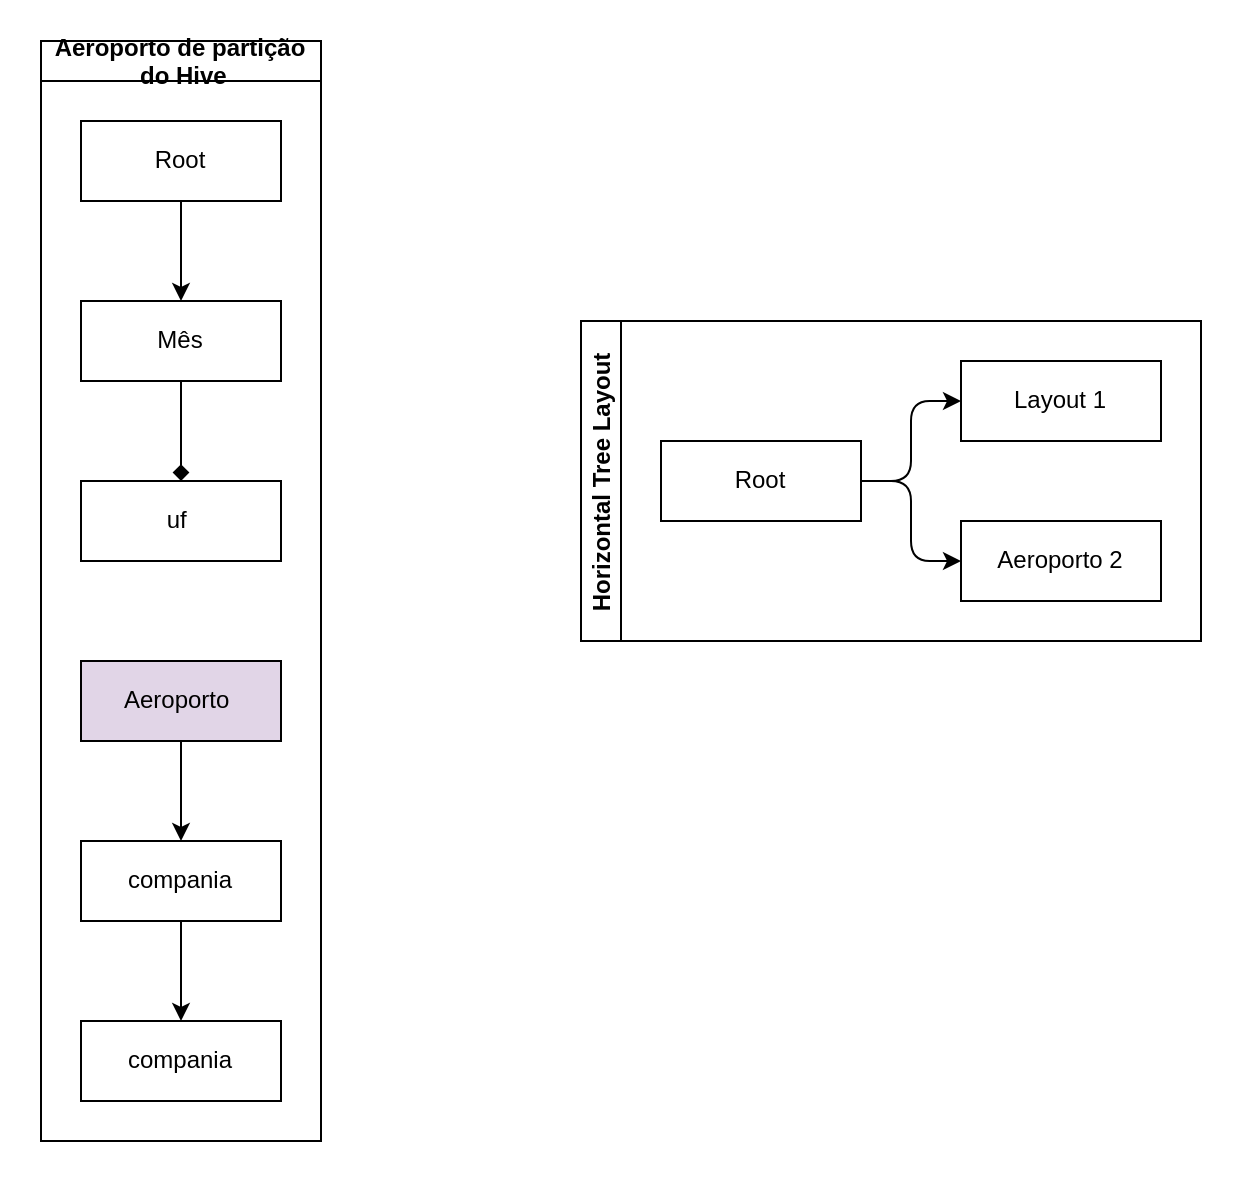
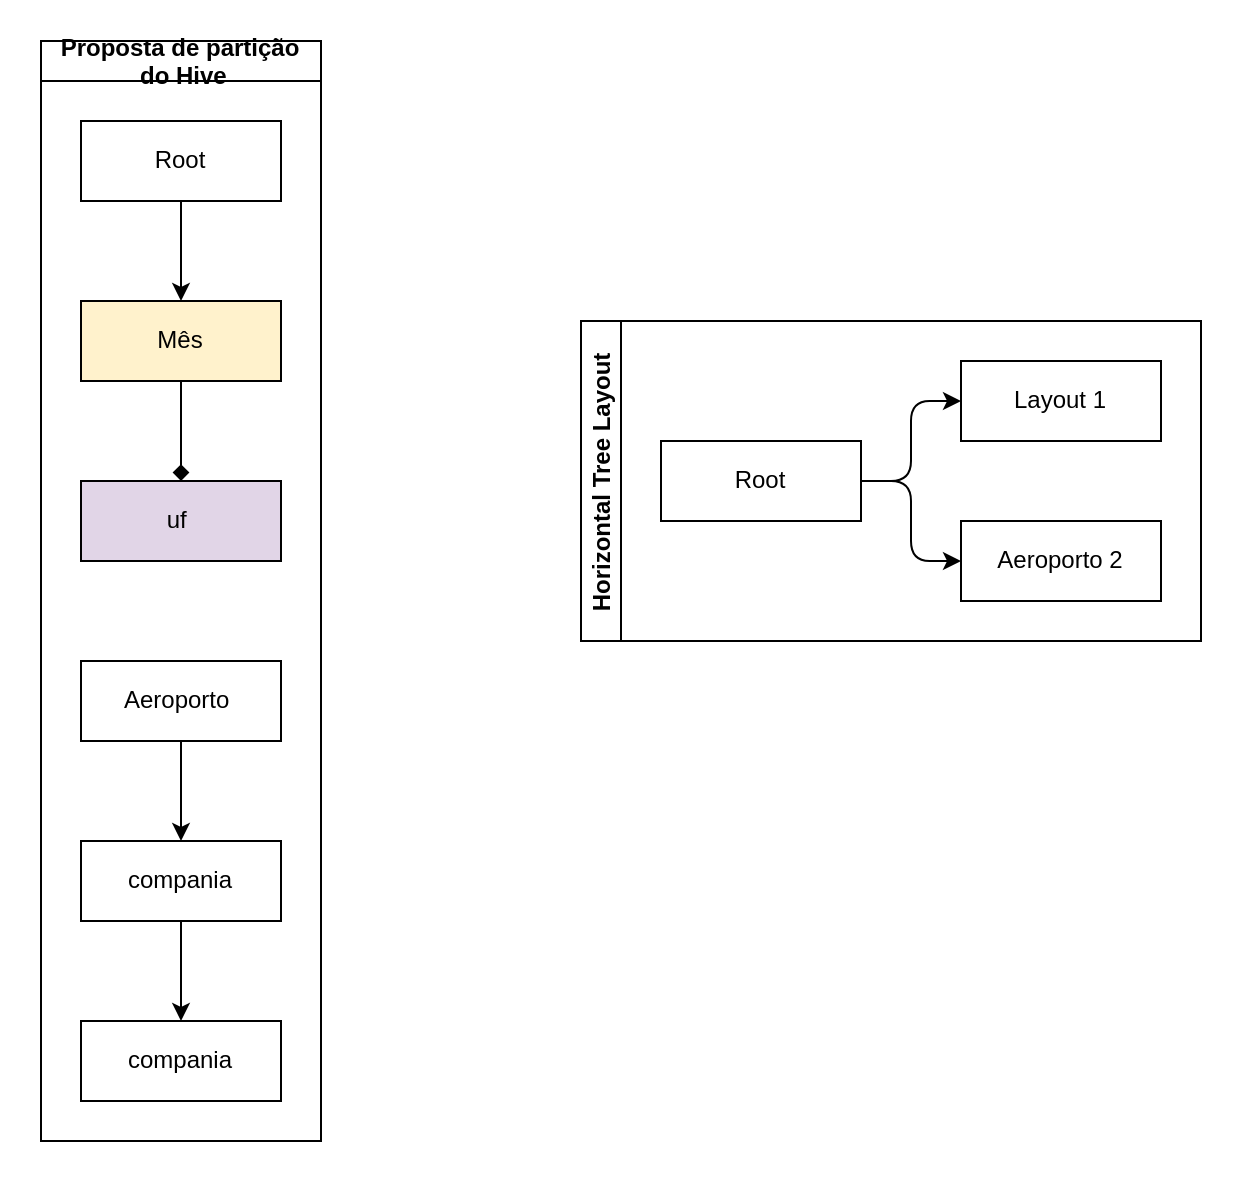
node "Aeroporto de partição do Hive": label "Aeroporto de partição do Hive" -> "Proposta de partição do Hive"
node "Mês": fillcolor #ffffff -> #fff2cc
node "uf": fillcolor #ffffff -> #e1d5e7
node "Aeroporto": fillcolor #e1d5e7 -> #ffffff
